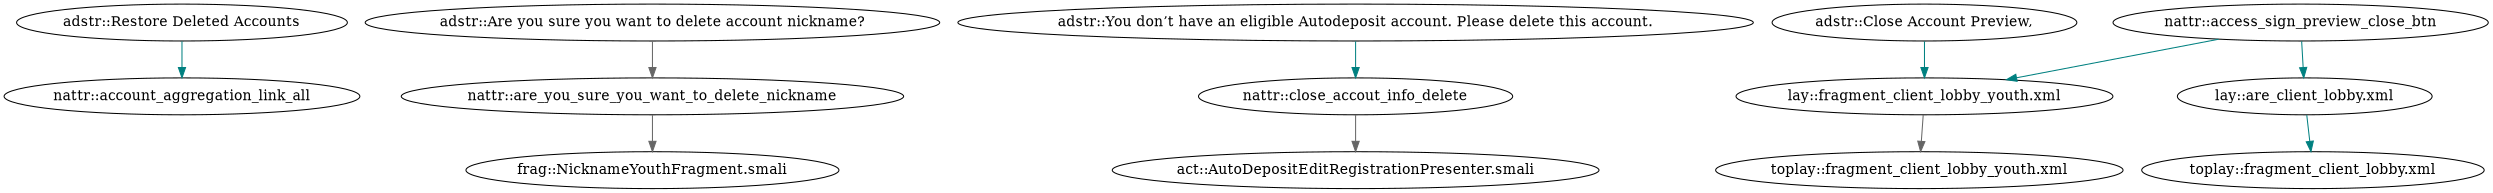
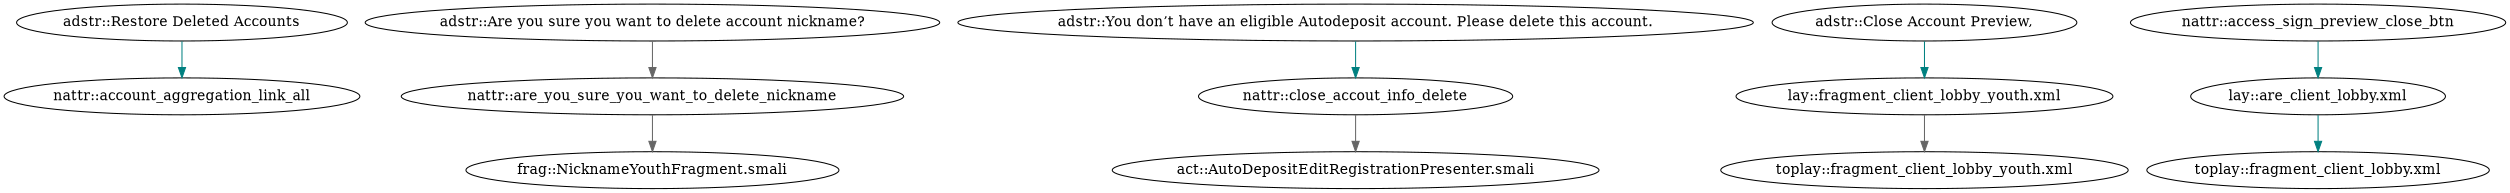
edge "nattr::access_sign_preview_close_btn" -> "lay::fragment_client_lobby_youth.xml": removed
